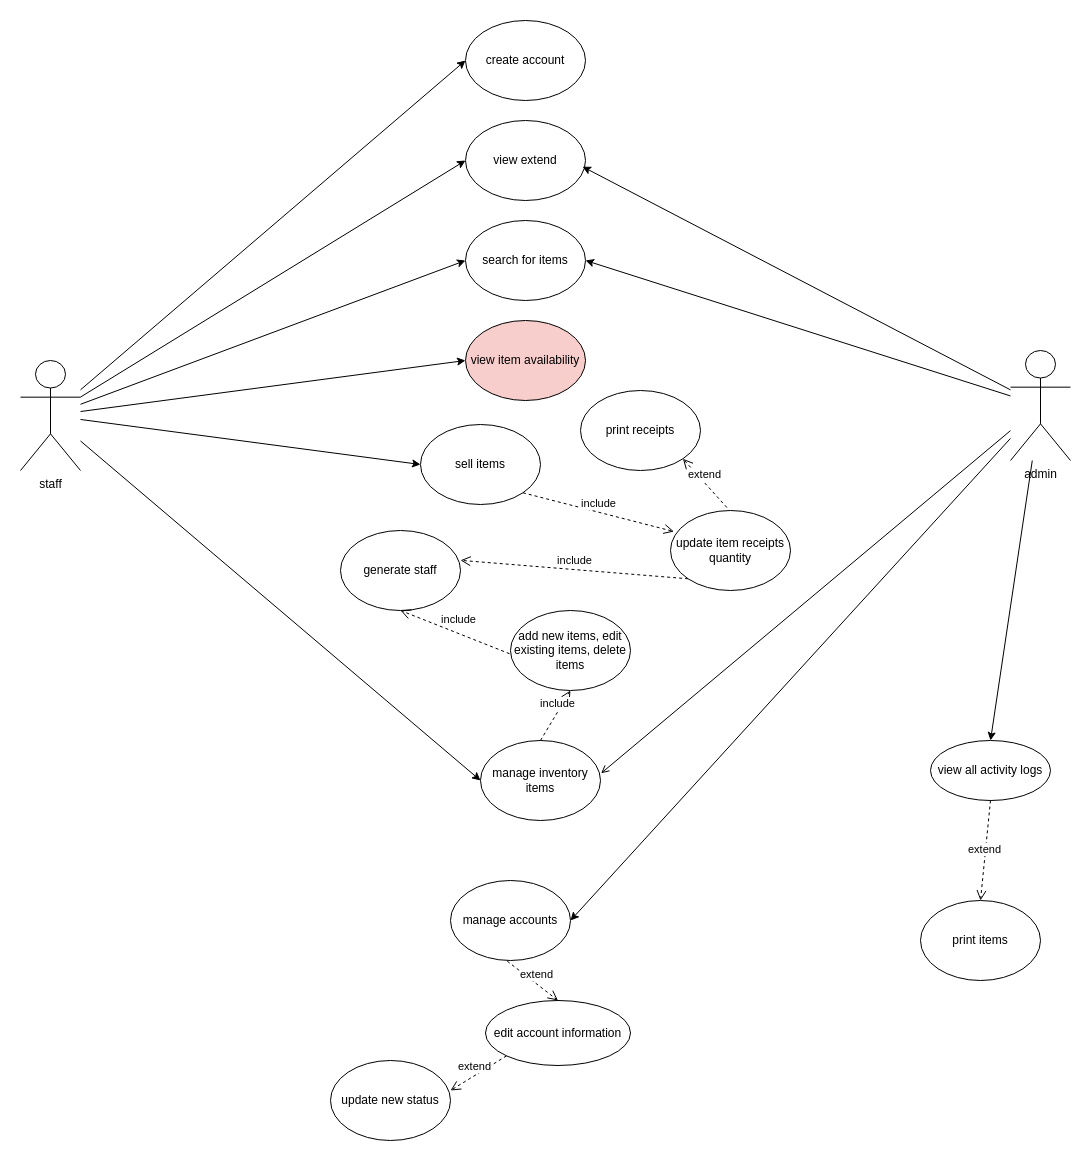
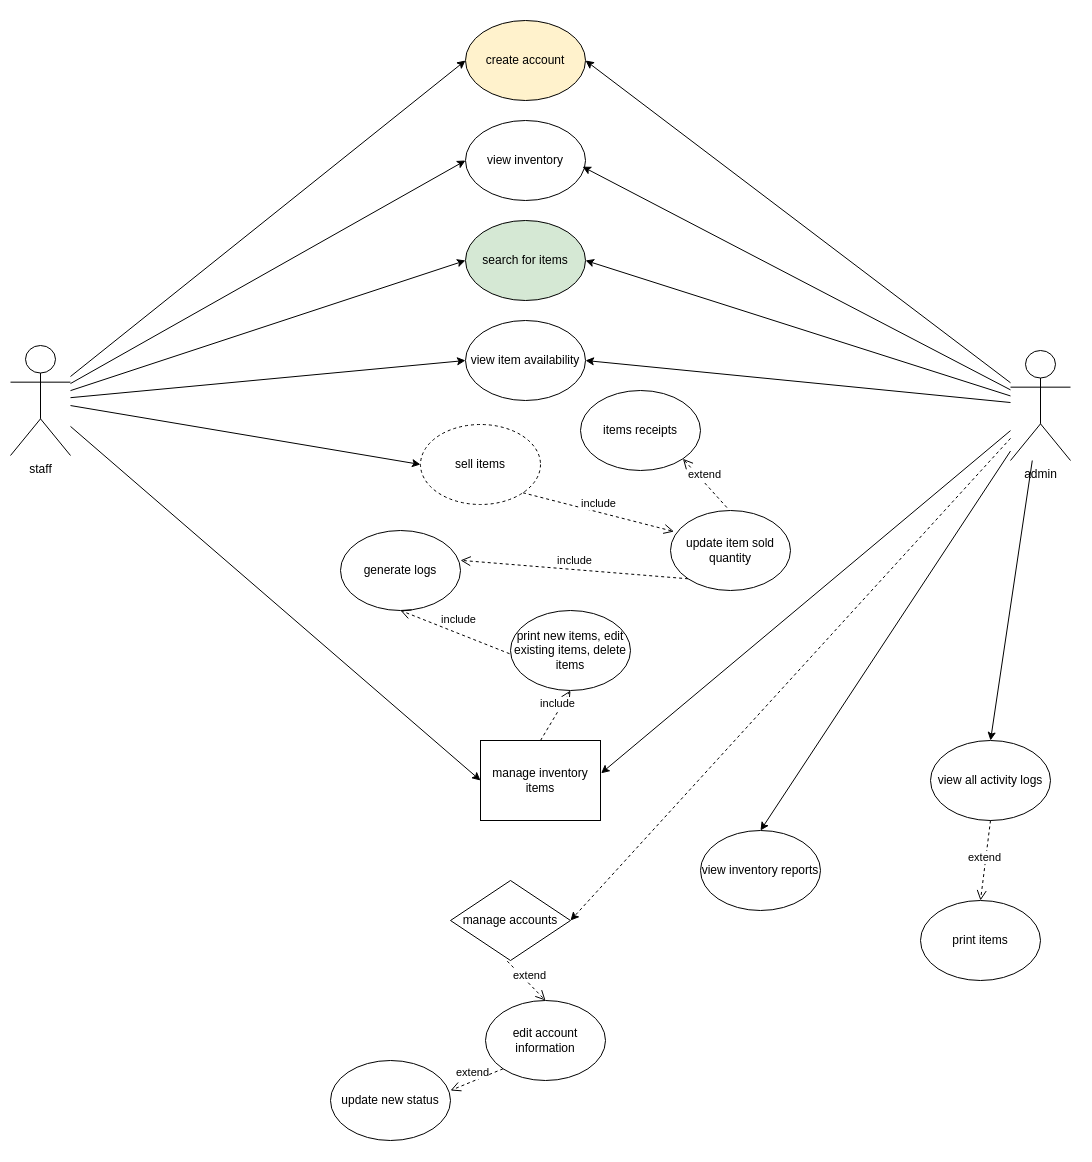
node "create account": fillcolor #ffffff -> #fff2cc
node "view extend": label "view extend" -> "view inventory"
edge "admin" -> "create account": added
node "search for items": fillcolor #ffffff -> #d5e8d4
node "view item availability": fillcolor #f8cecc -> #ffffff
edge "admin" -> "view item availability": added
node "staff": moved (51, 416) -> (41, 401)
node "print receipts": label "print receipts" -> "items receipts"
node "sell items": style solid -> dashed
node "update item receipts quantity": label "update item receipts quantity" -> "update item sold quantity"
node "generate staff": label "generate staff" -> "generate logs"
edge "admin" -> "view inventory reports": added
node "add new items, edit existing items, delete items": label "add new items, edit existing items, delete items" -> "print new items, edit existing items, delete items"
edge "admin" -> "manage accounts": style solid -> dashed
edge "admin" -> "manage inventory items": arrowhead open -> classic
node "view all activity logs": size 120x60 -> 120x80
node "manage inventory items": shape ellipse -> rectangle
node "view inventory reports": added
node "manage accounts": shape ellipse -> diamond
node "edit account information": size 145x65 -> 120x80
